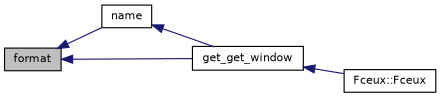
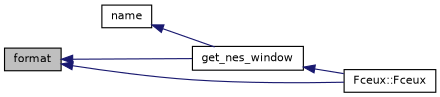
edge "name" -> "format": now "Fceux::Fceux" -> "format"
node "get_get_window": label "get_get_window" -> "get_nes_window"
